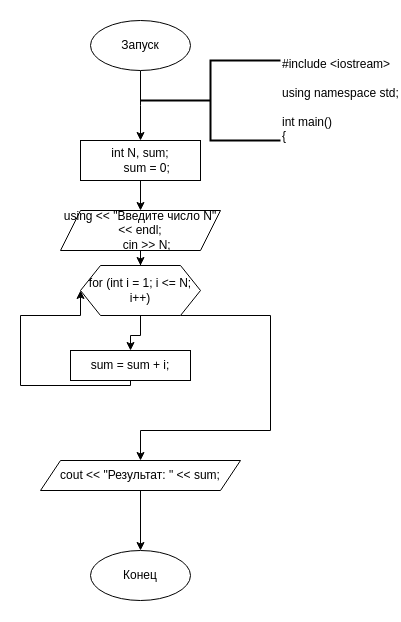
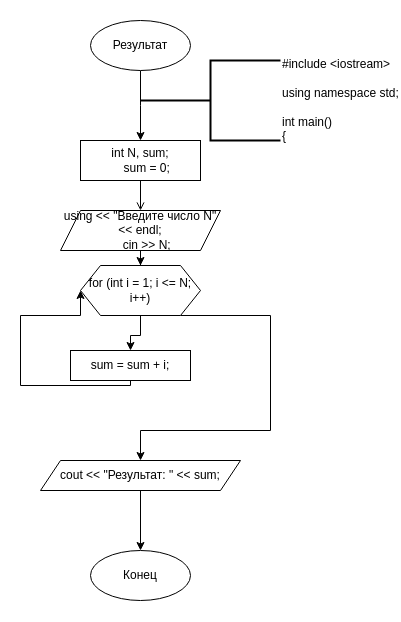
node "Запуск": label "Запуск" -> "Результат"
edge "int N, sum; sum = 0;" -> "using > N;": arrowhead classic -> open
